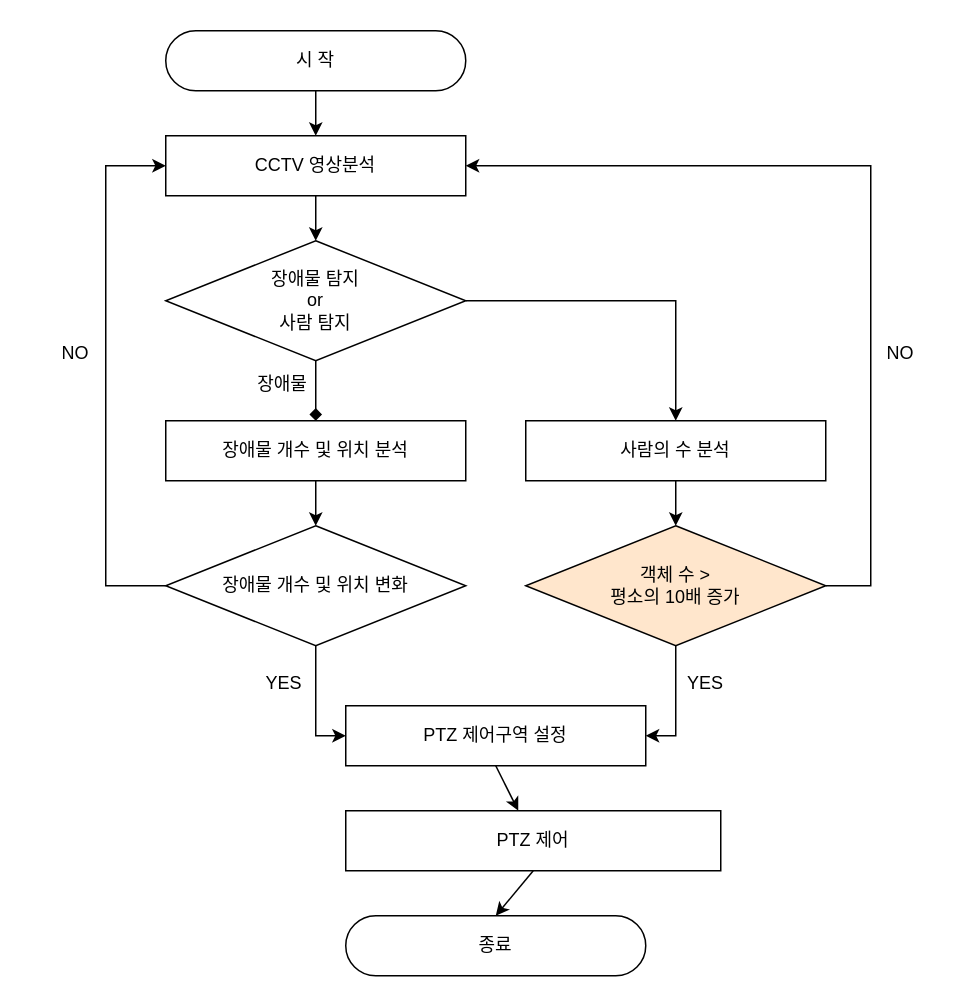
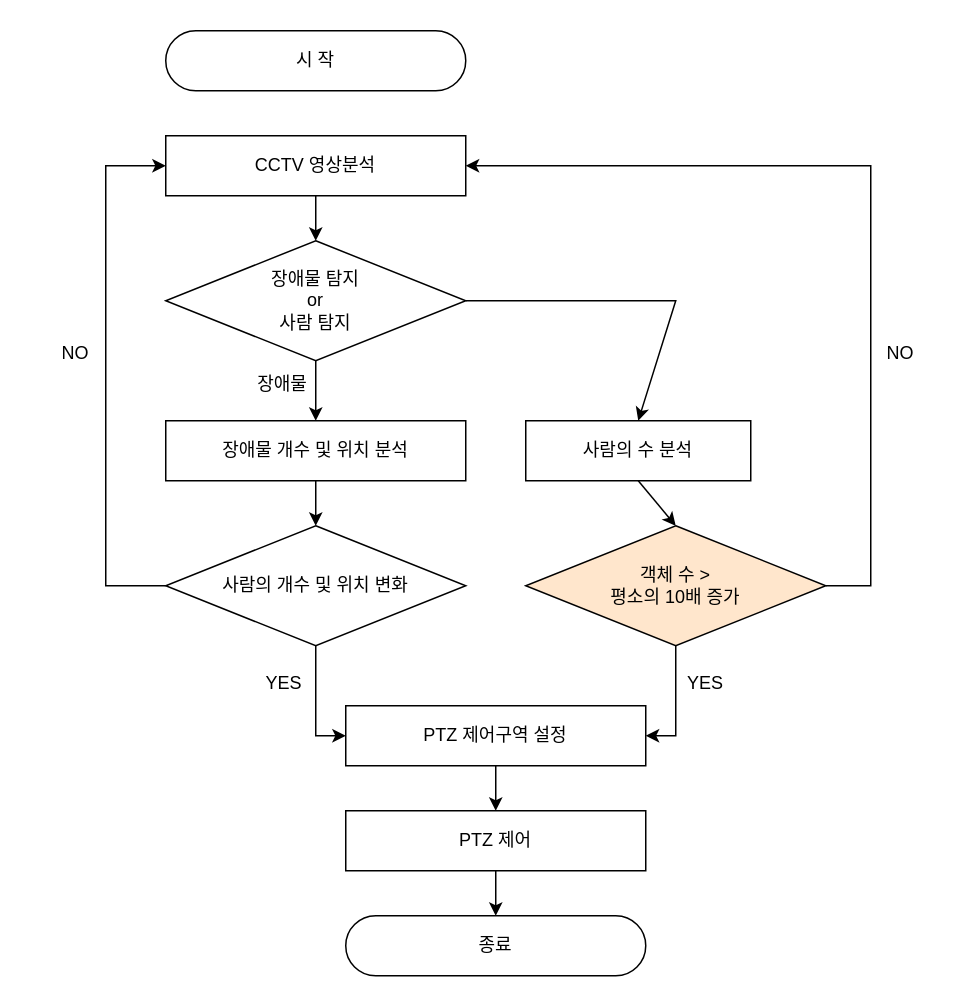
edge "시 작" -> "CCTV 영상분석": removed
edge "장애물 탐지 or 사람 탐지" -> "장애물 개수 및 위치 분석": arrowhead diamond -> classic
node "사람의 수 분석": size 300x60 -> 225x60
node "장애물 개수 및 위치 변화": label "장애물 개수 및 위치 변화" -> "사람의 개수 및 위치 변화"
node "PTZ 제어": size 375x60 -> 300x60
